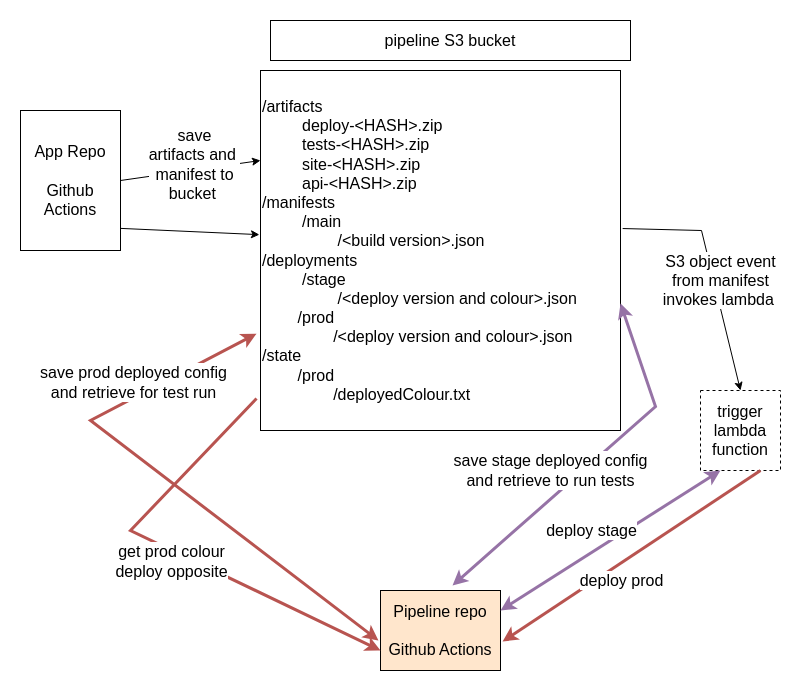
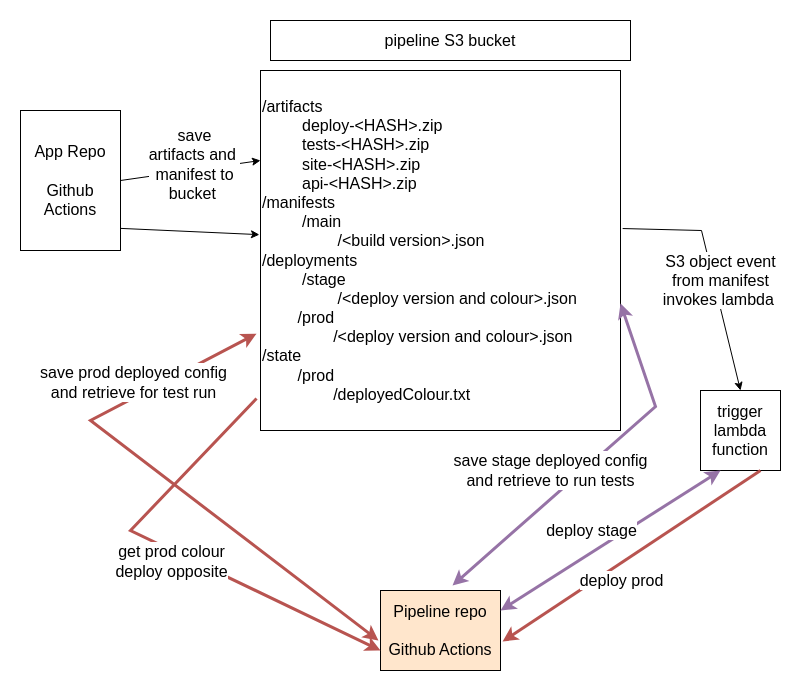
node "trigger lambda function": style dashed -> solid
